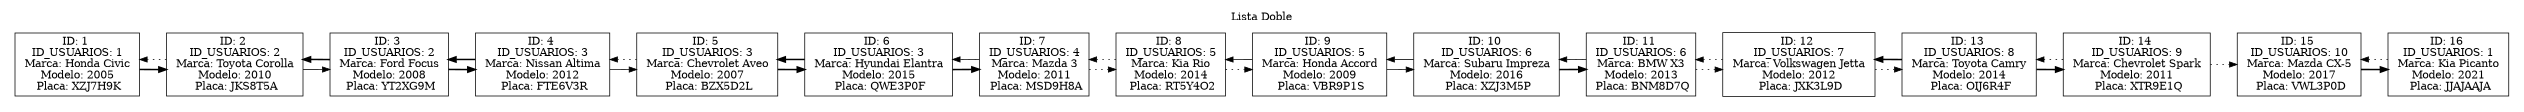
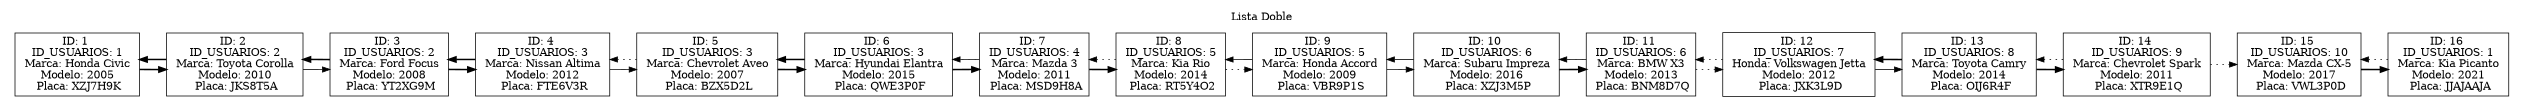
edge "ID: 2" -> "ID: 1": style dotted -> bold
node "ID: 12": text "Marca: Volkswagen Jetta" -> "Honda: Volkswagen Jetta"
edge "ID: 7" -> "ID: 8": style dotted -> bold
edge "ID: 12" -> "ID: 13": style dotted -> solid
